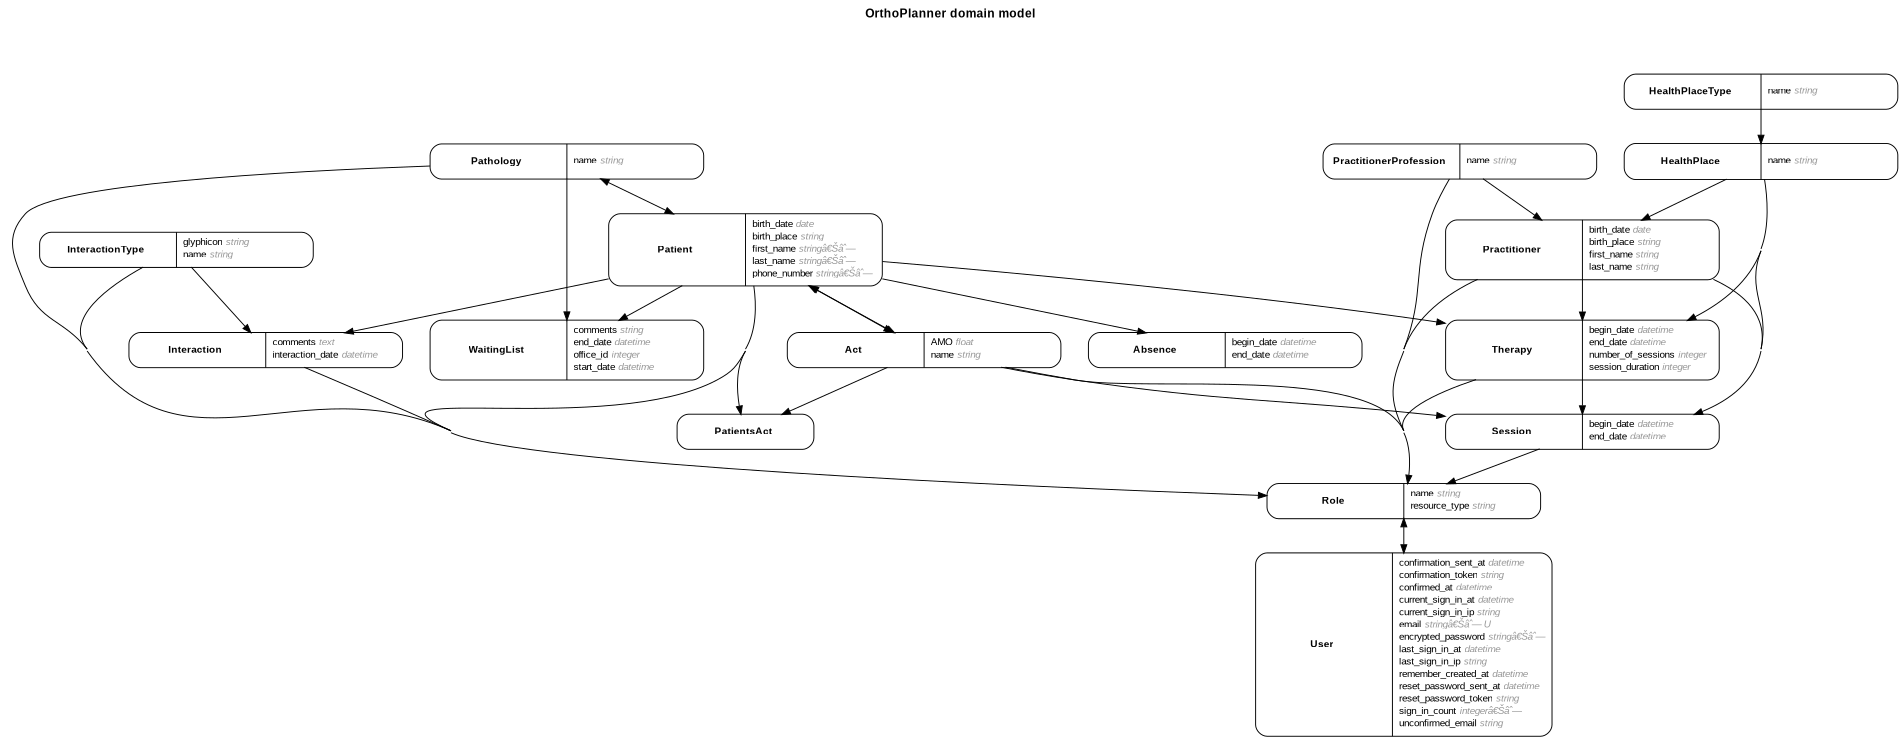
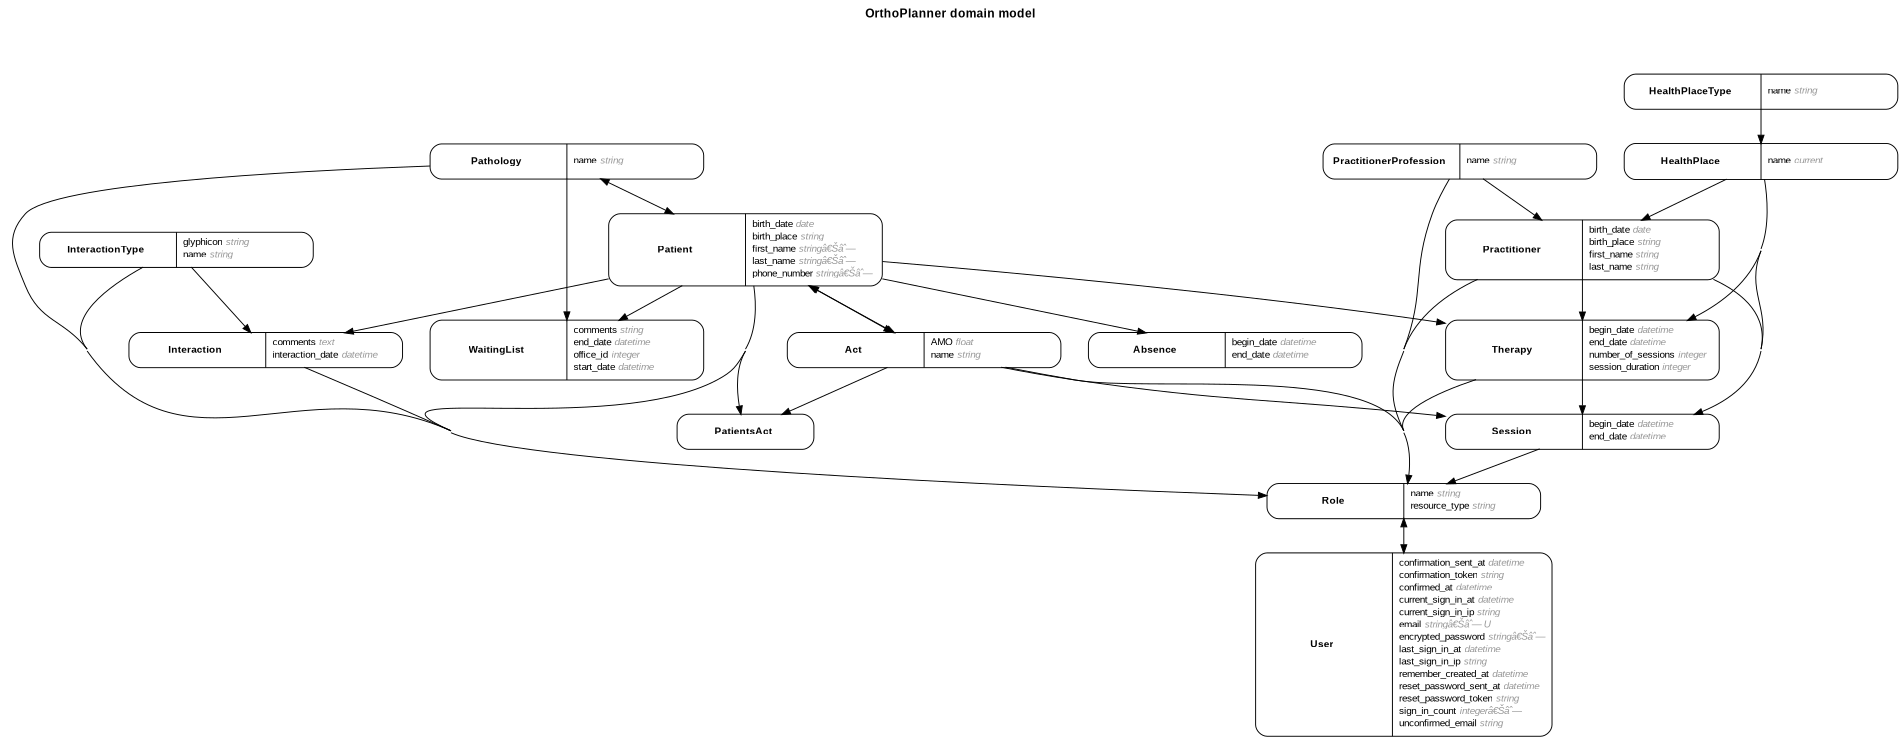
node "HealthPlace": text "string" -> "current"
